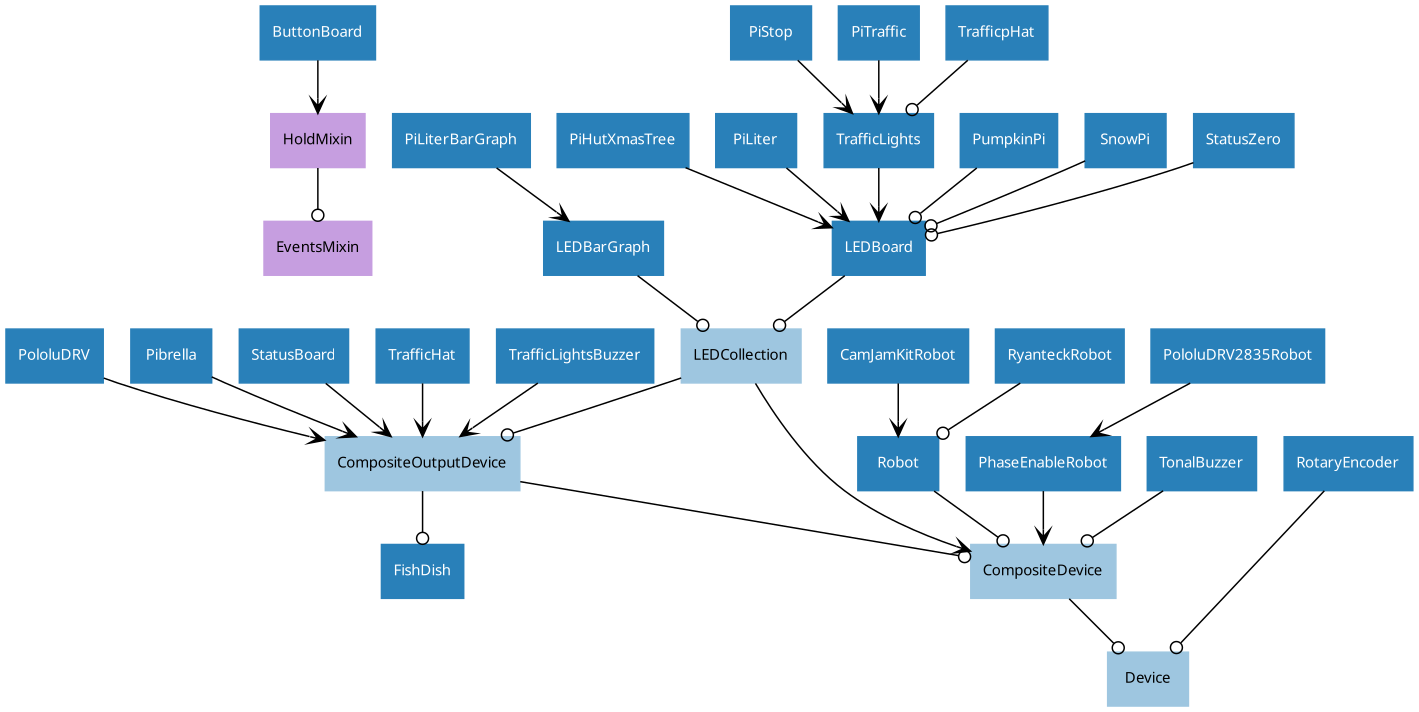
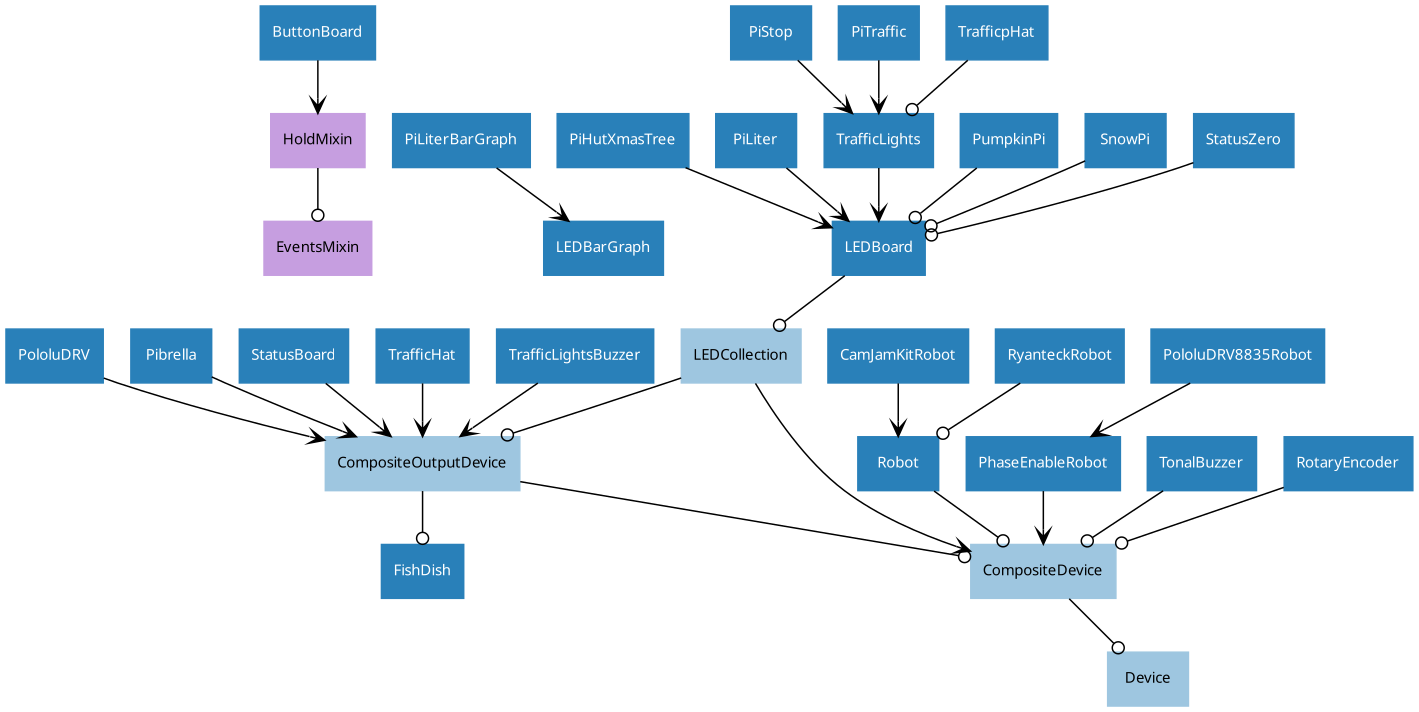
edge "LEDBarGraph" -> "LEDCollection": removed
node "PololuDRV2835Robot": label "PololuDRV2835Robot" -> "PololuDRV8835Robot"
edge "RotaryEncoder" -> "Device": now "RotaryEncoder" -> "CompositeDevice"
